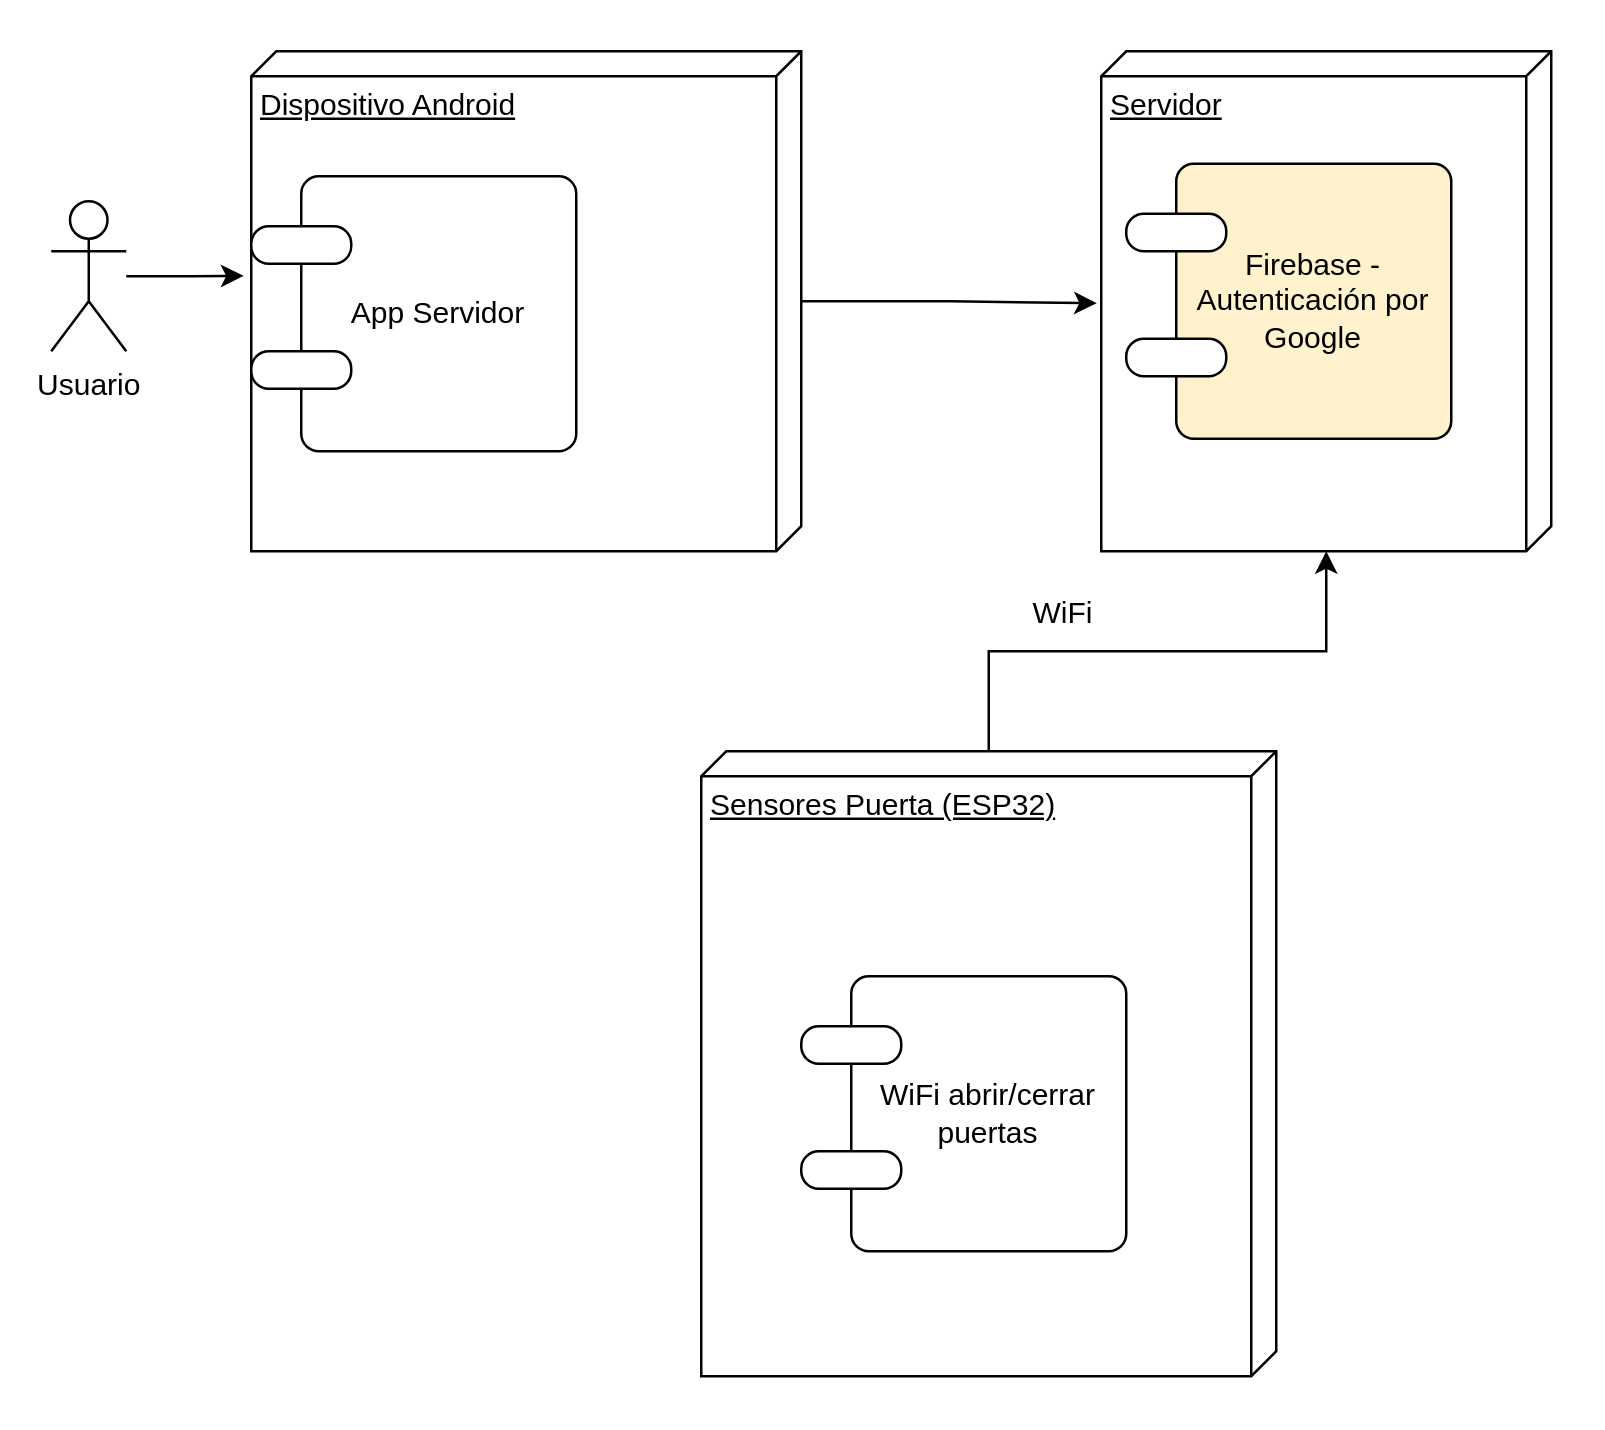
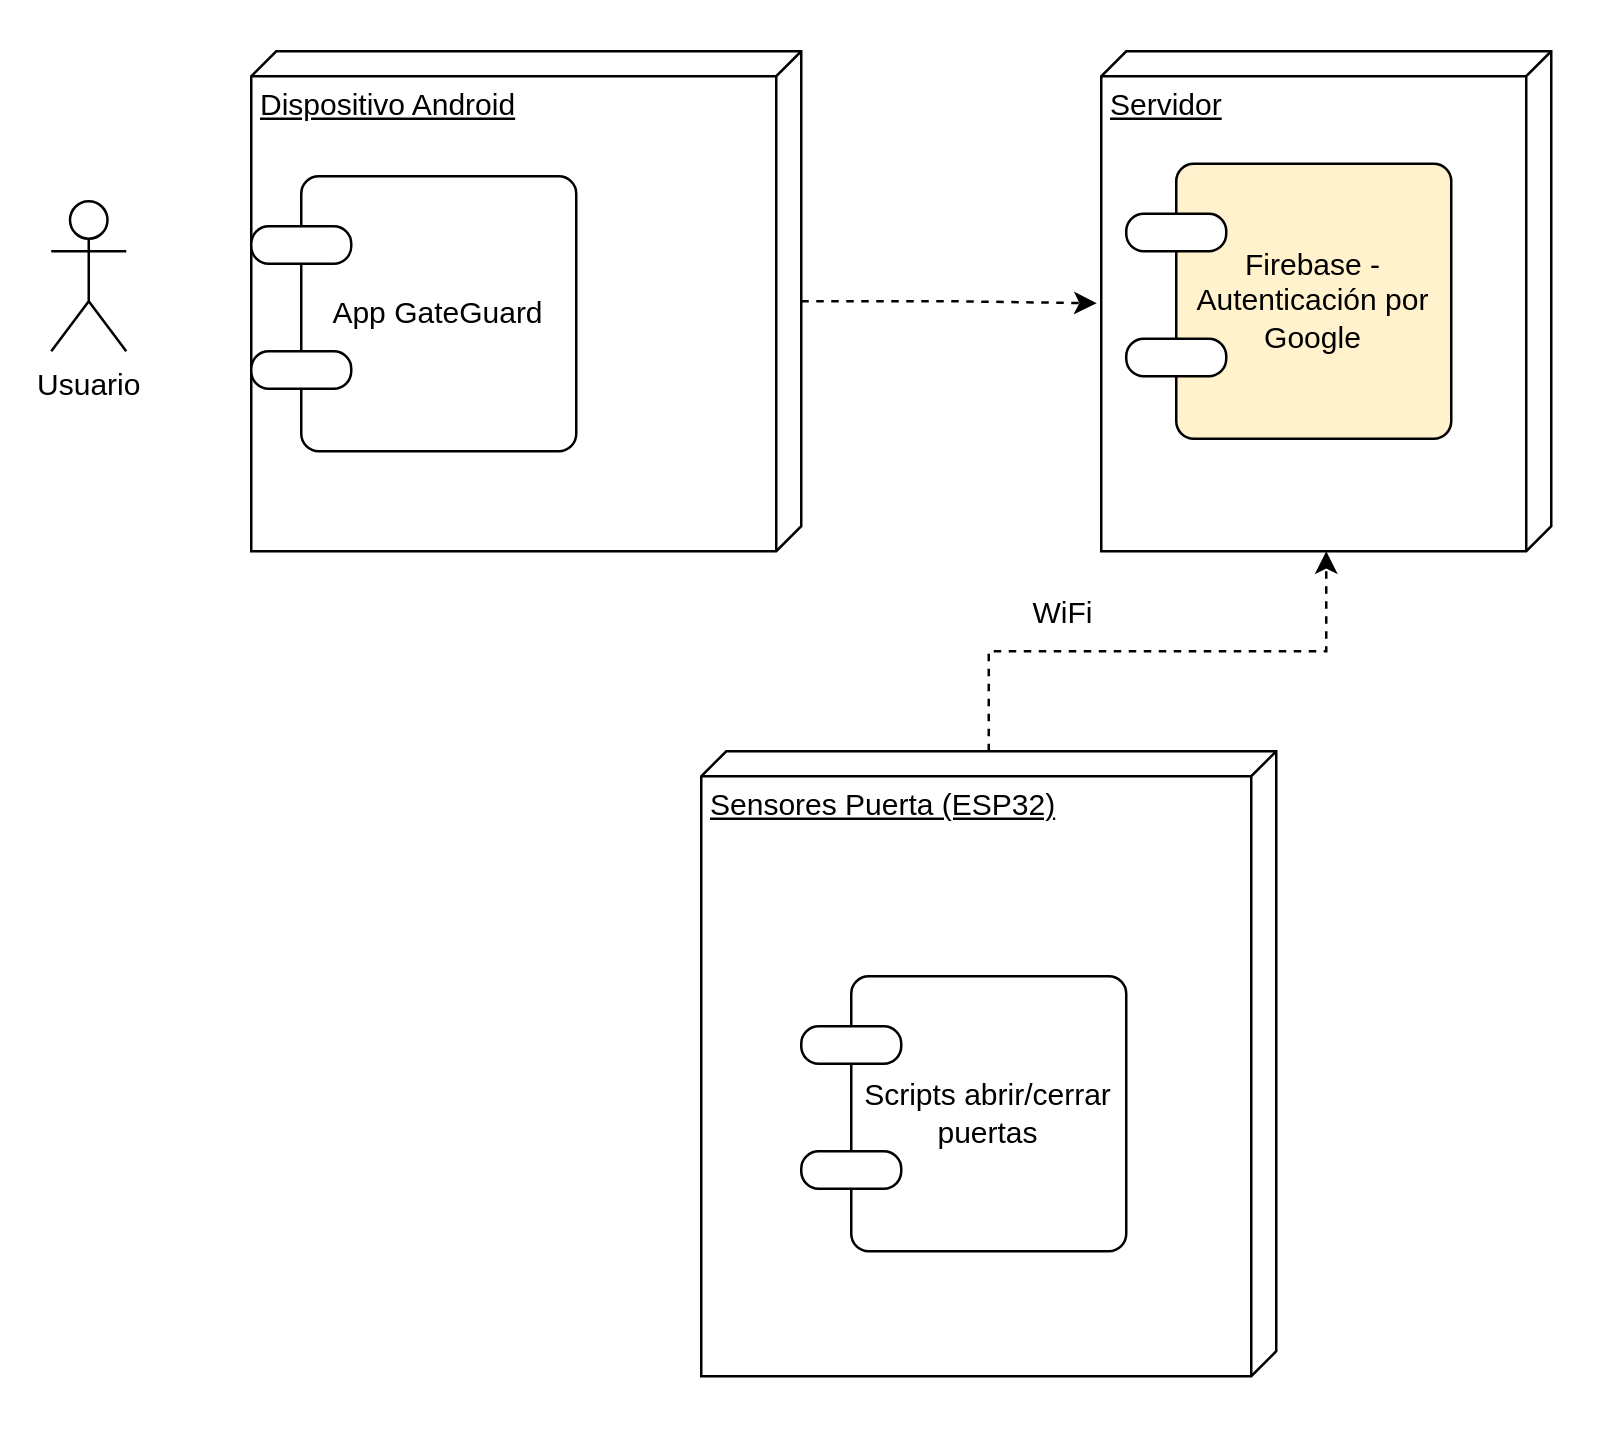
edge "Usuario" -> "Dispositivo Android": removed
edge "Dispositivo Android" -> "Servidor": style solid -> dashed
node "App Servidor": label "App Servidor" -> "App GateGuard"
edge "Sensores Puerta (ESP32)" -> "Servidor": style solid -> dashed
node "WiFi abrir/cerrar puertas": label "WiFi abrir/cerrar puertas" -> "Scripts abrir/cerrar puertas"
